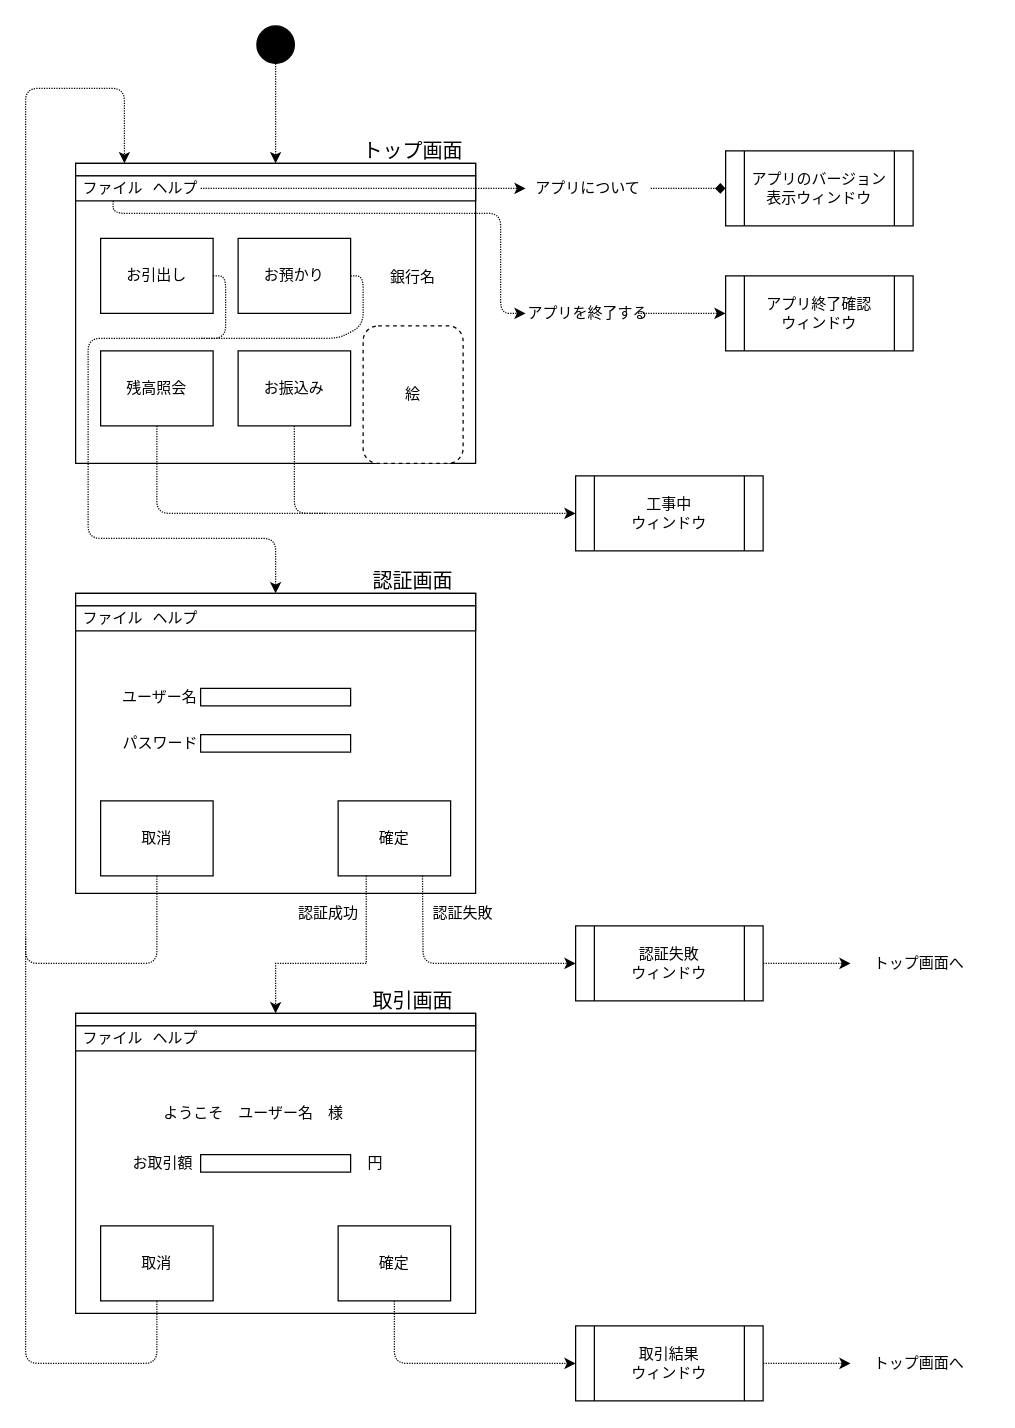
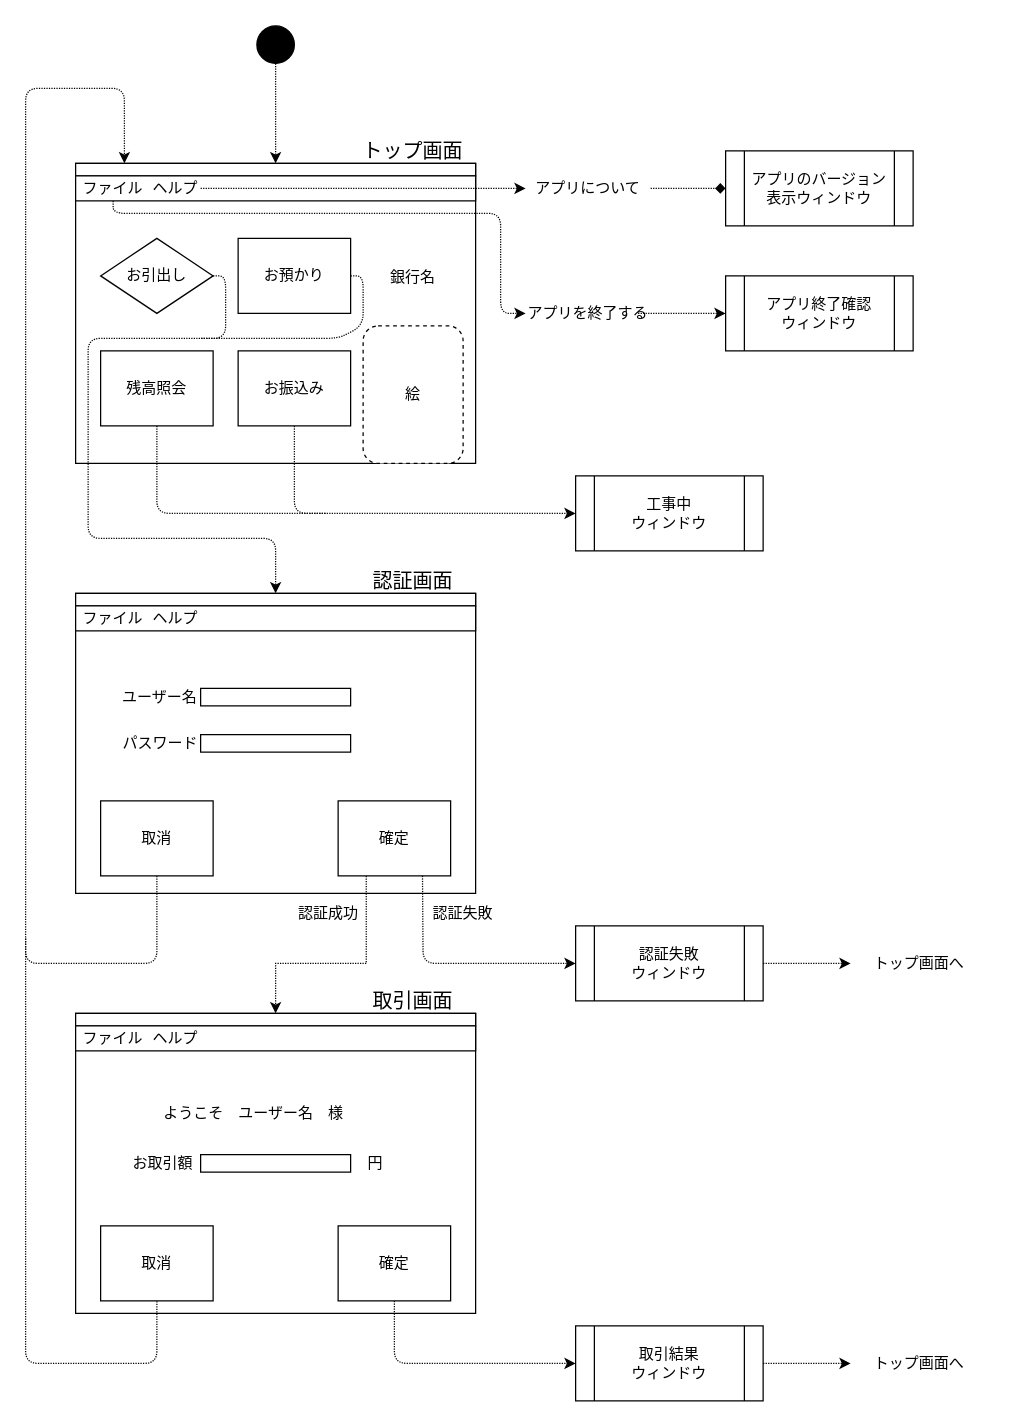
node "お引出し": shape rectangle -> diamond
